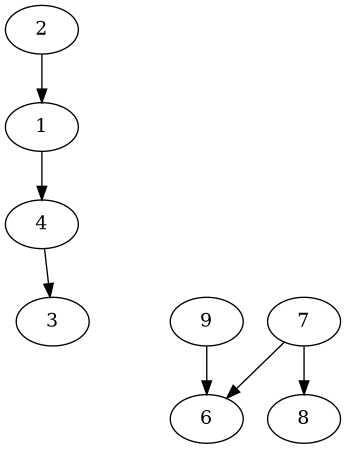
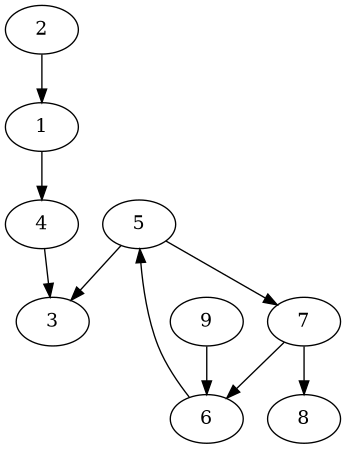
node "5": added
